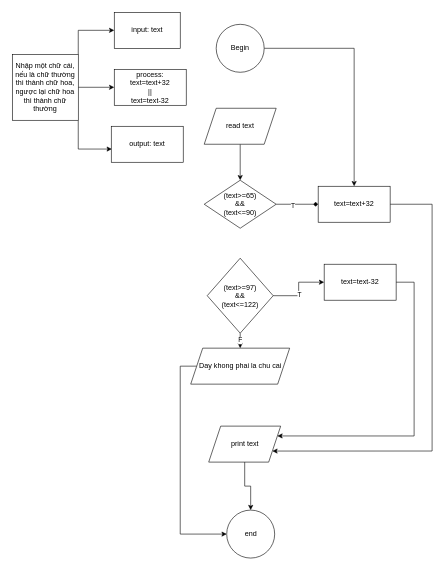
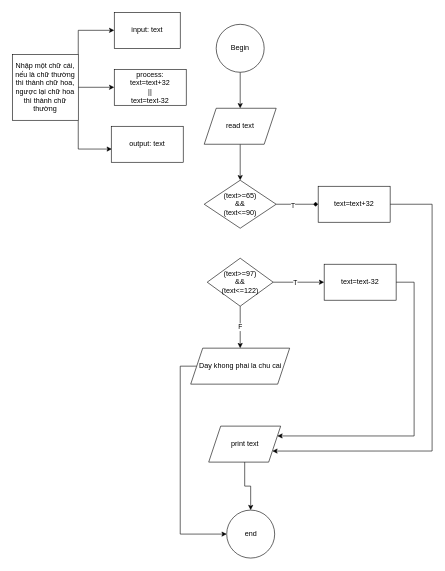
edge "Begin" -> "text=text+32": now "Begin" -> "read text"
node "(text>=97) && (text<=122)": size 66x75 -> 66x48
